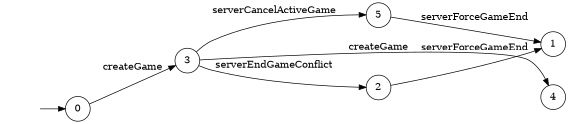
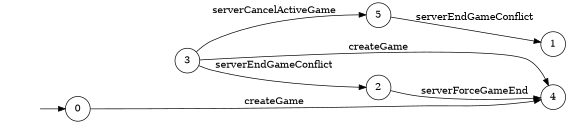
edge "5" -> "1": label "serverForceGameEnd" -> "serverEndGameConflict"
edge "2" -> "1": now "2" -> "4"
edge "0" -> "3": now "0" -> "4"
